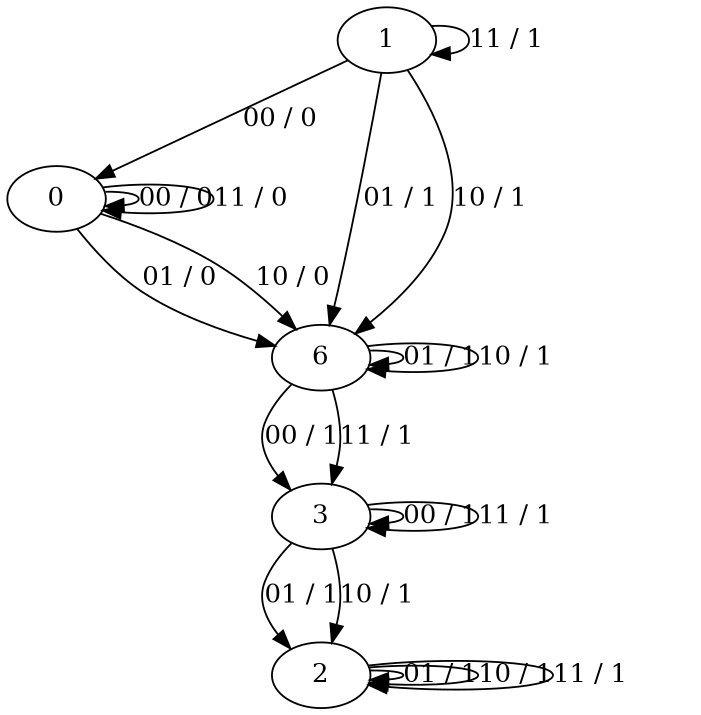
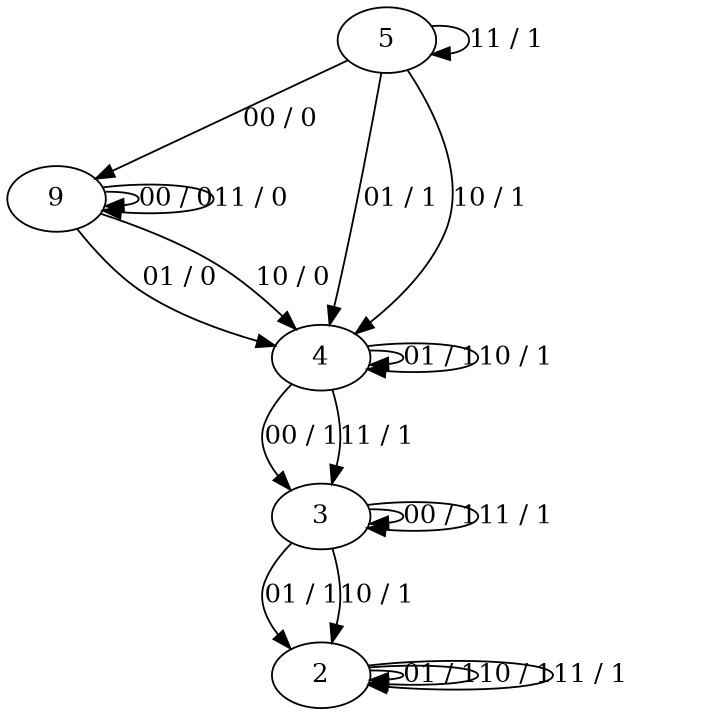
node "1": label "1" -> "5"
node "0": label "0" -> "9"
node "6": label "6" -> "4"
